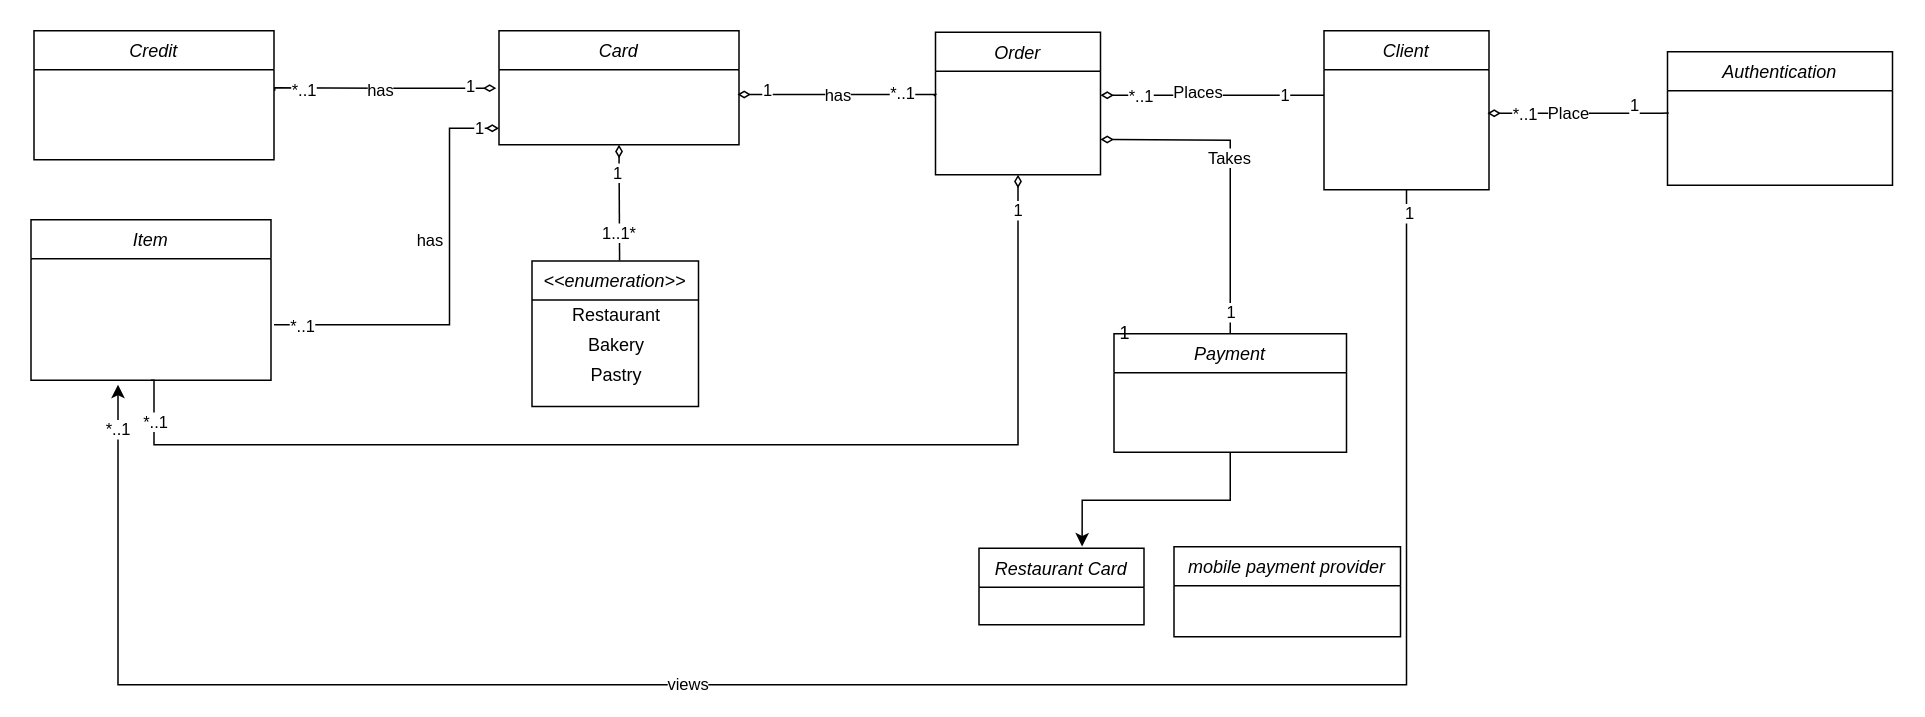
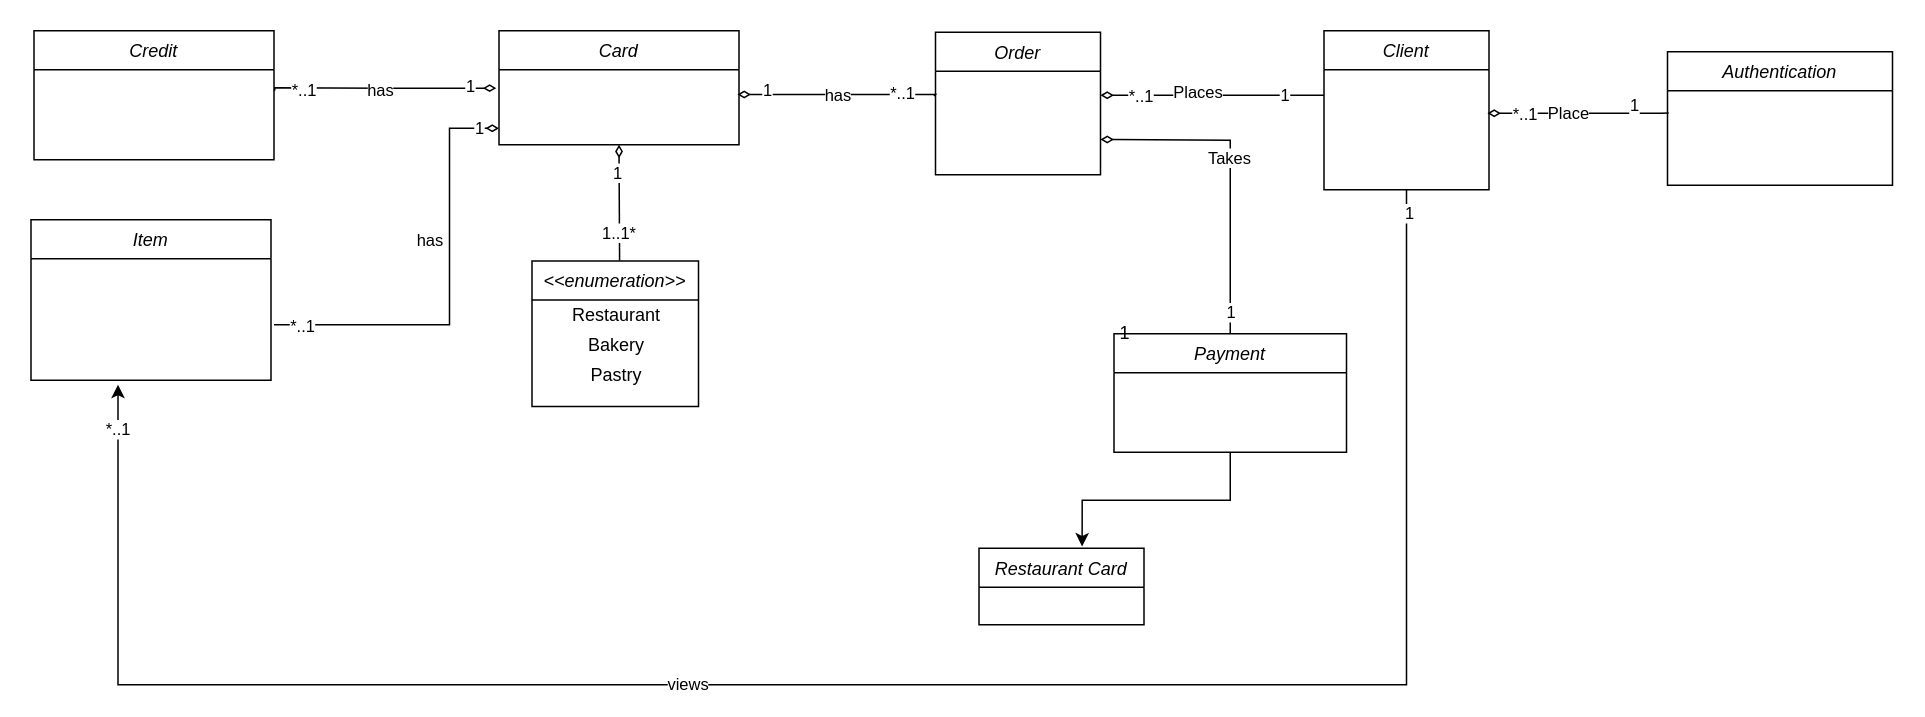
edge "Item" -> "Order": removed, labels "*..1", "1"
node "mobile payment provider": removed
